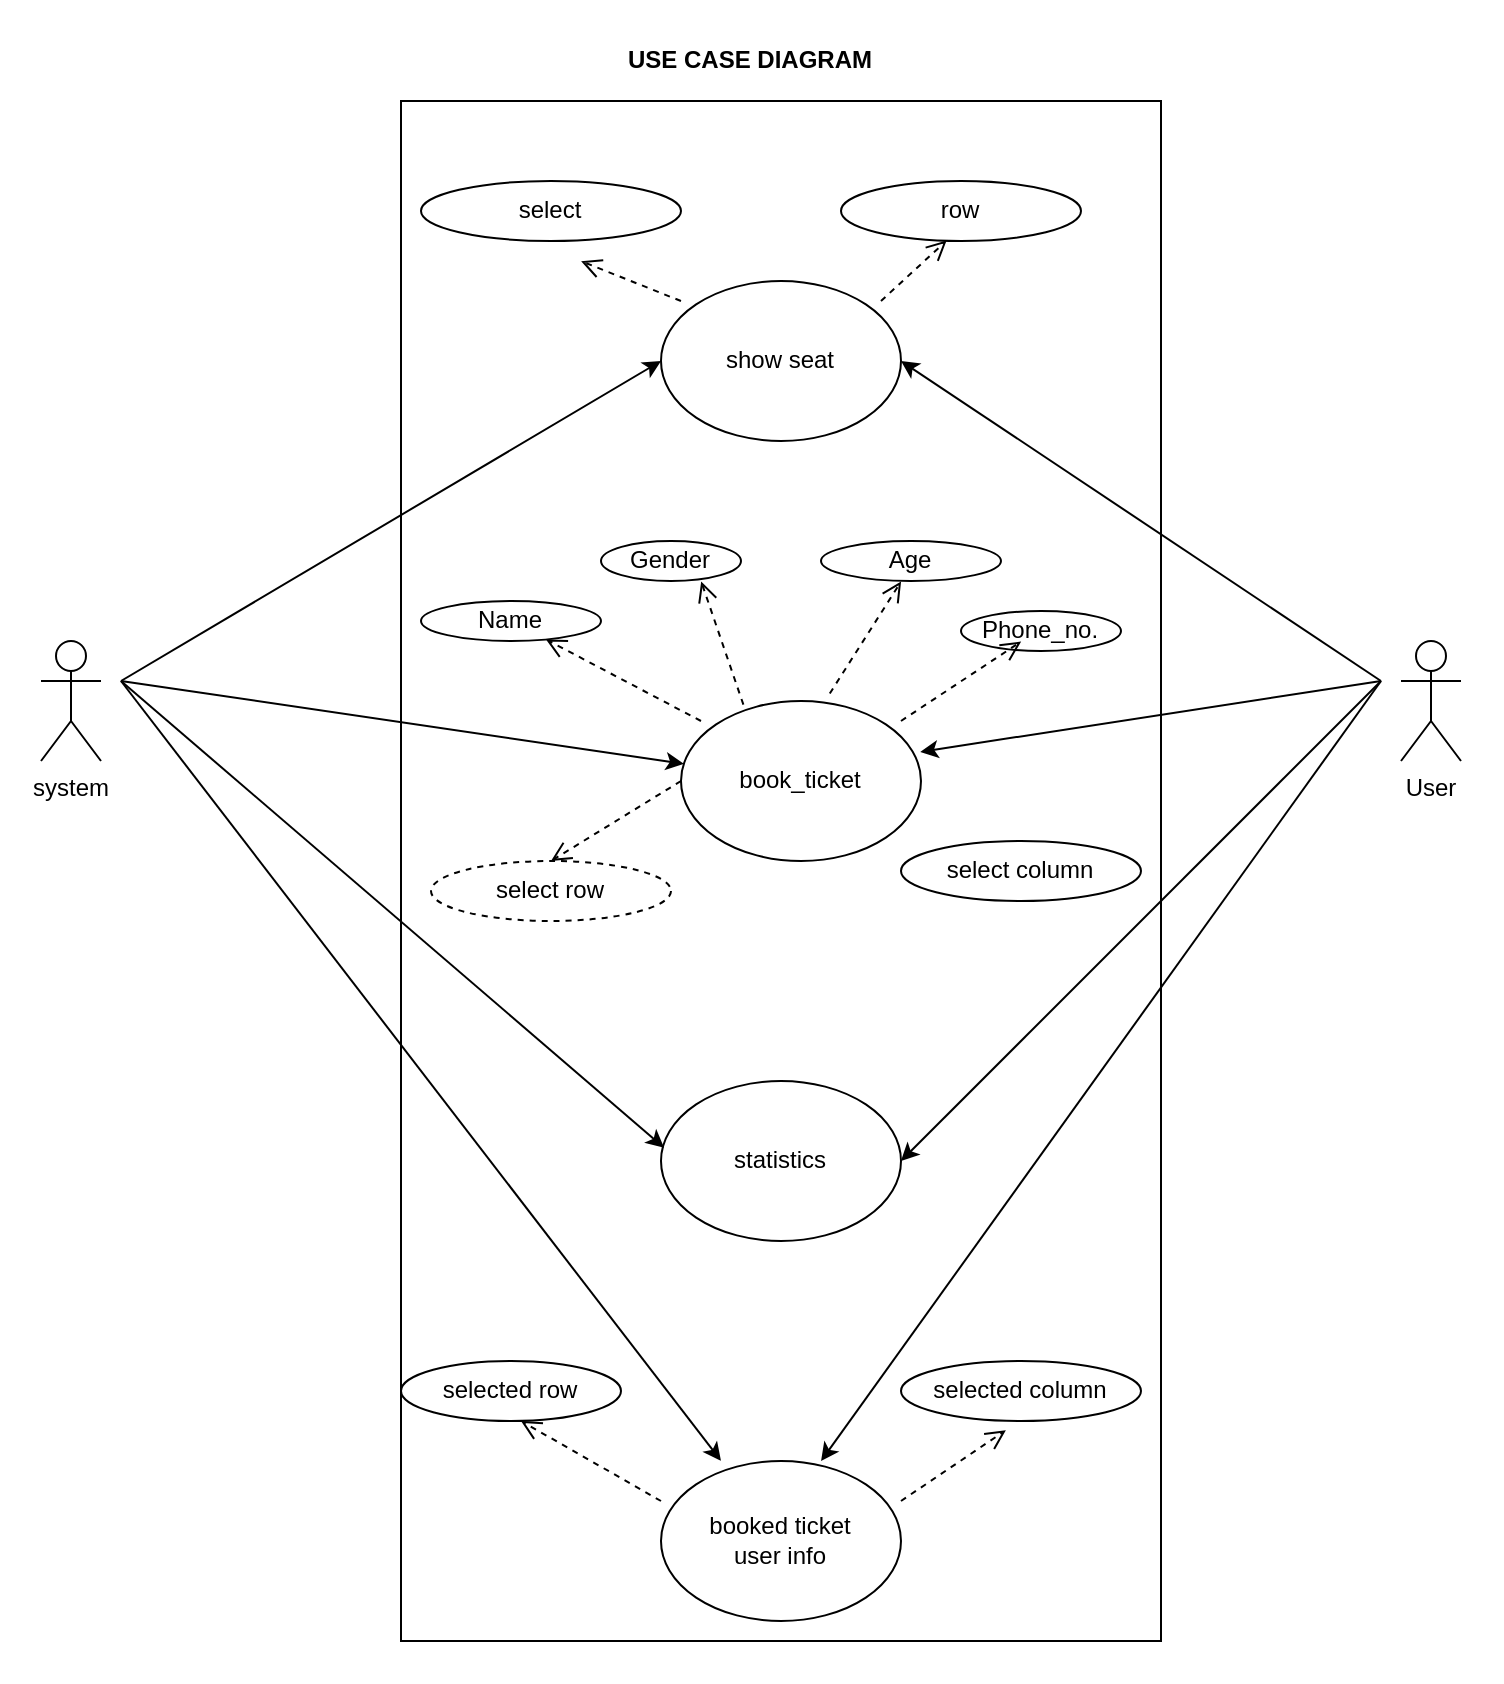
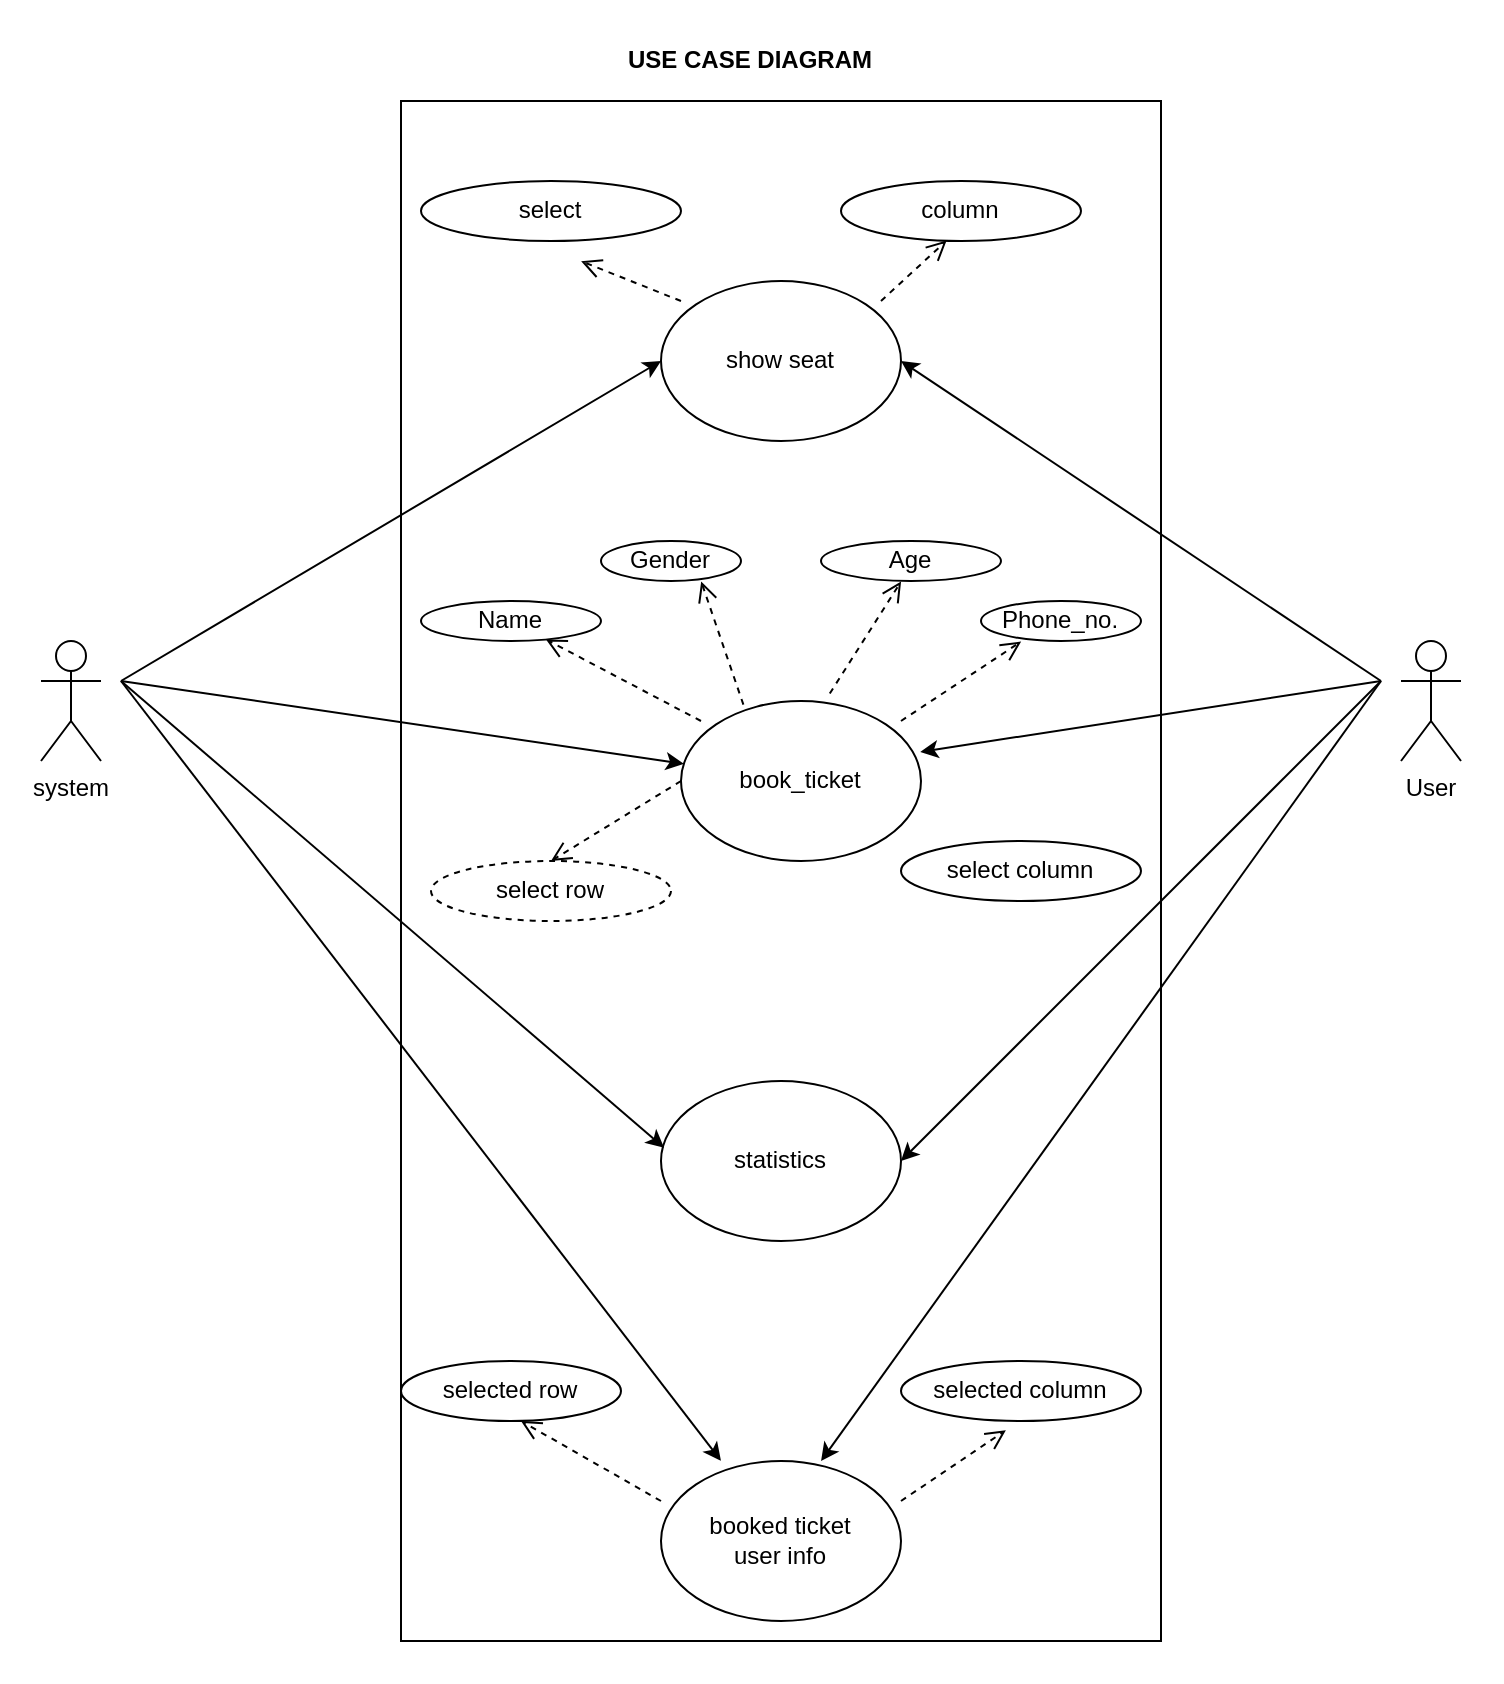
node "row": label "row" -> "column"
node "Phone_no.": moved (1041, 631) -> (1061, 621)
